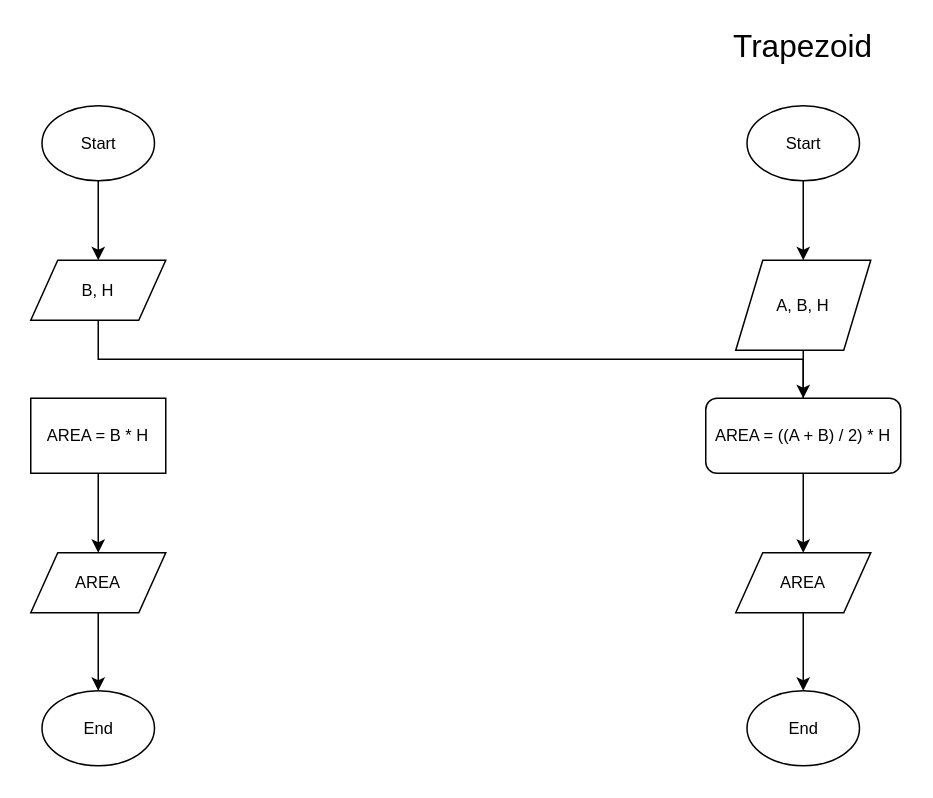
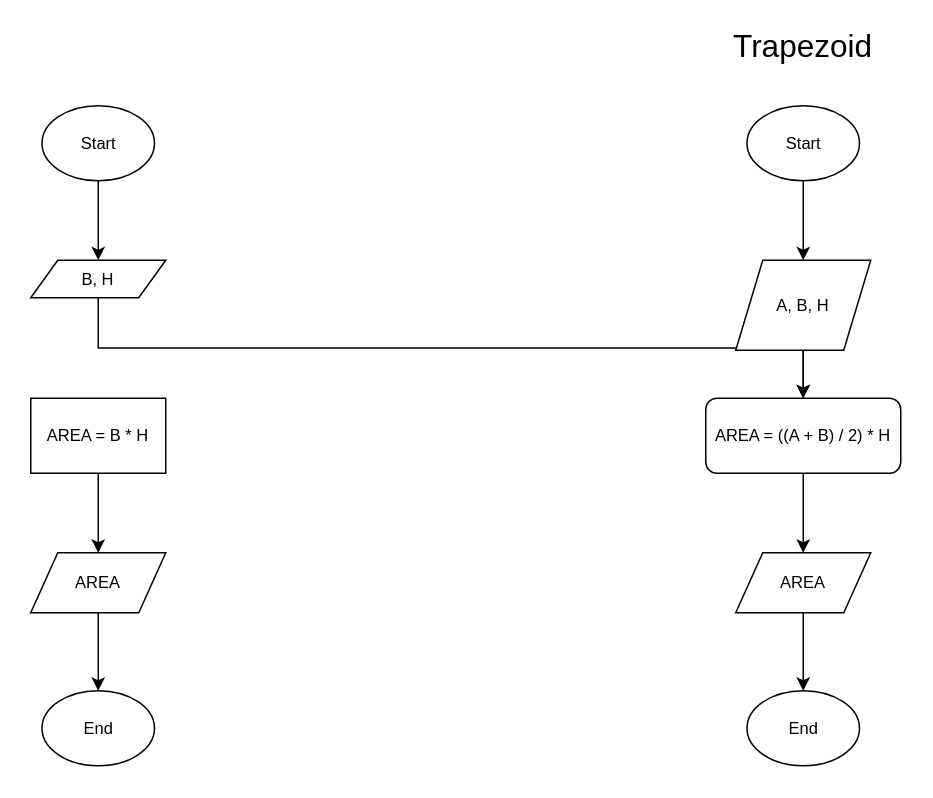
node "B, H": size 135x60 -> 135x38
edge "A, B, H" -- "AREA = ((A + B) / 2) * H": arrowhead none -> classic
